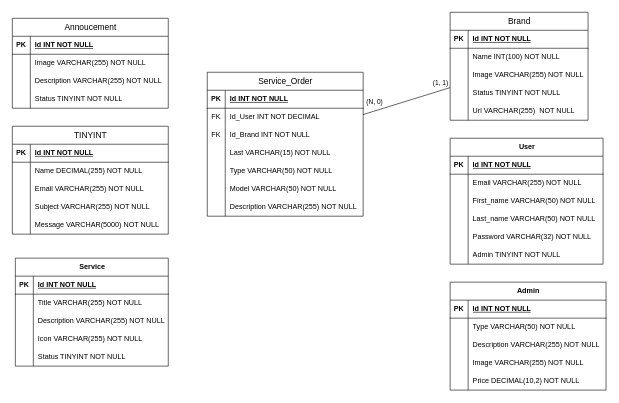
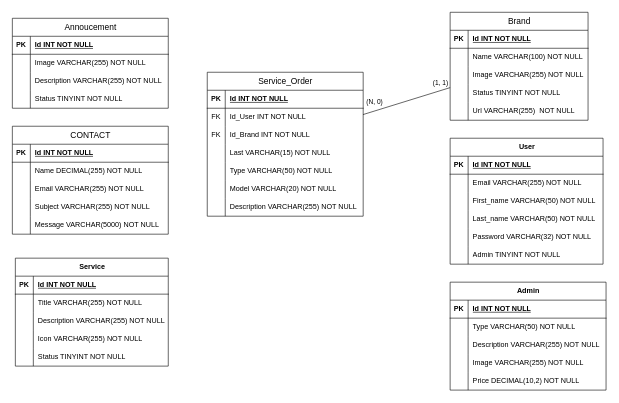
node "Name INT(100) NOT NULL": label "Name INT(100) NOT NULL" -> "Name VARCHAR(100) NOT NULL"
node "Id_User INT NOT DECIMAL": label "Id_User INT NOT DECIMAL" -> "Id_User INT NOT NULL"
node "TINYINT": label "TINYINT" -> "CONTACT"
node "Model VARCHAR(50) NOT NULL": label "Model VARCHAR(50) NOT NULL" -> "Model VARCHAR(20) NOT NULL"
